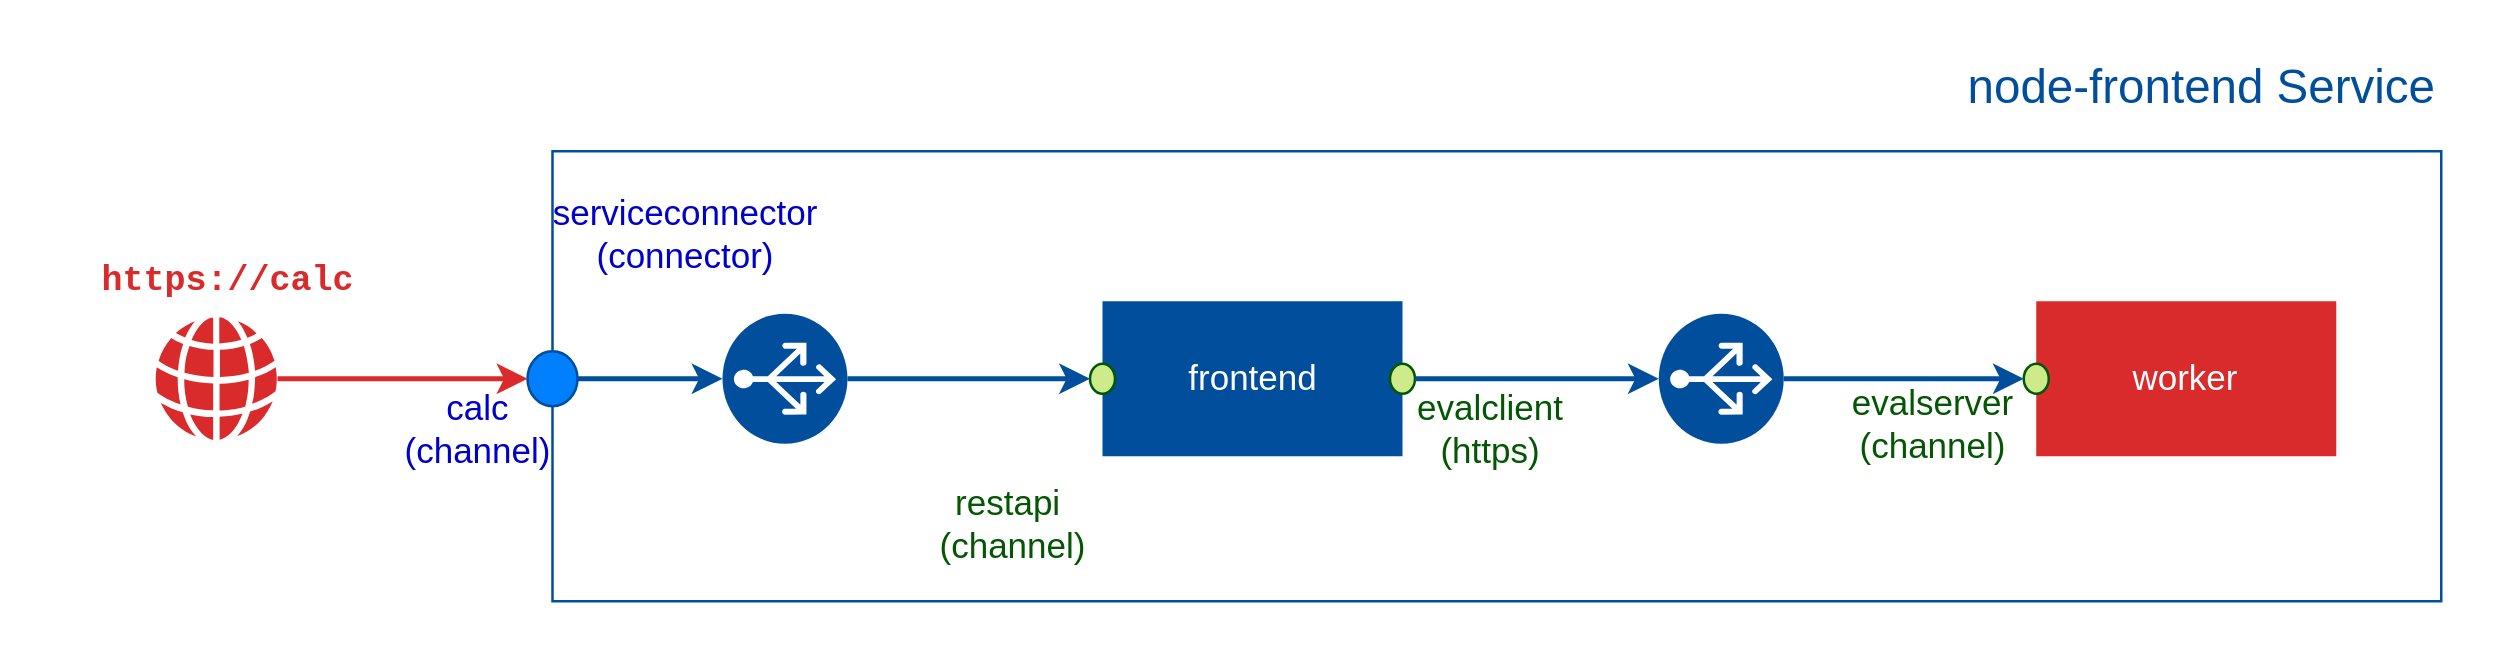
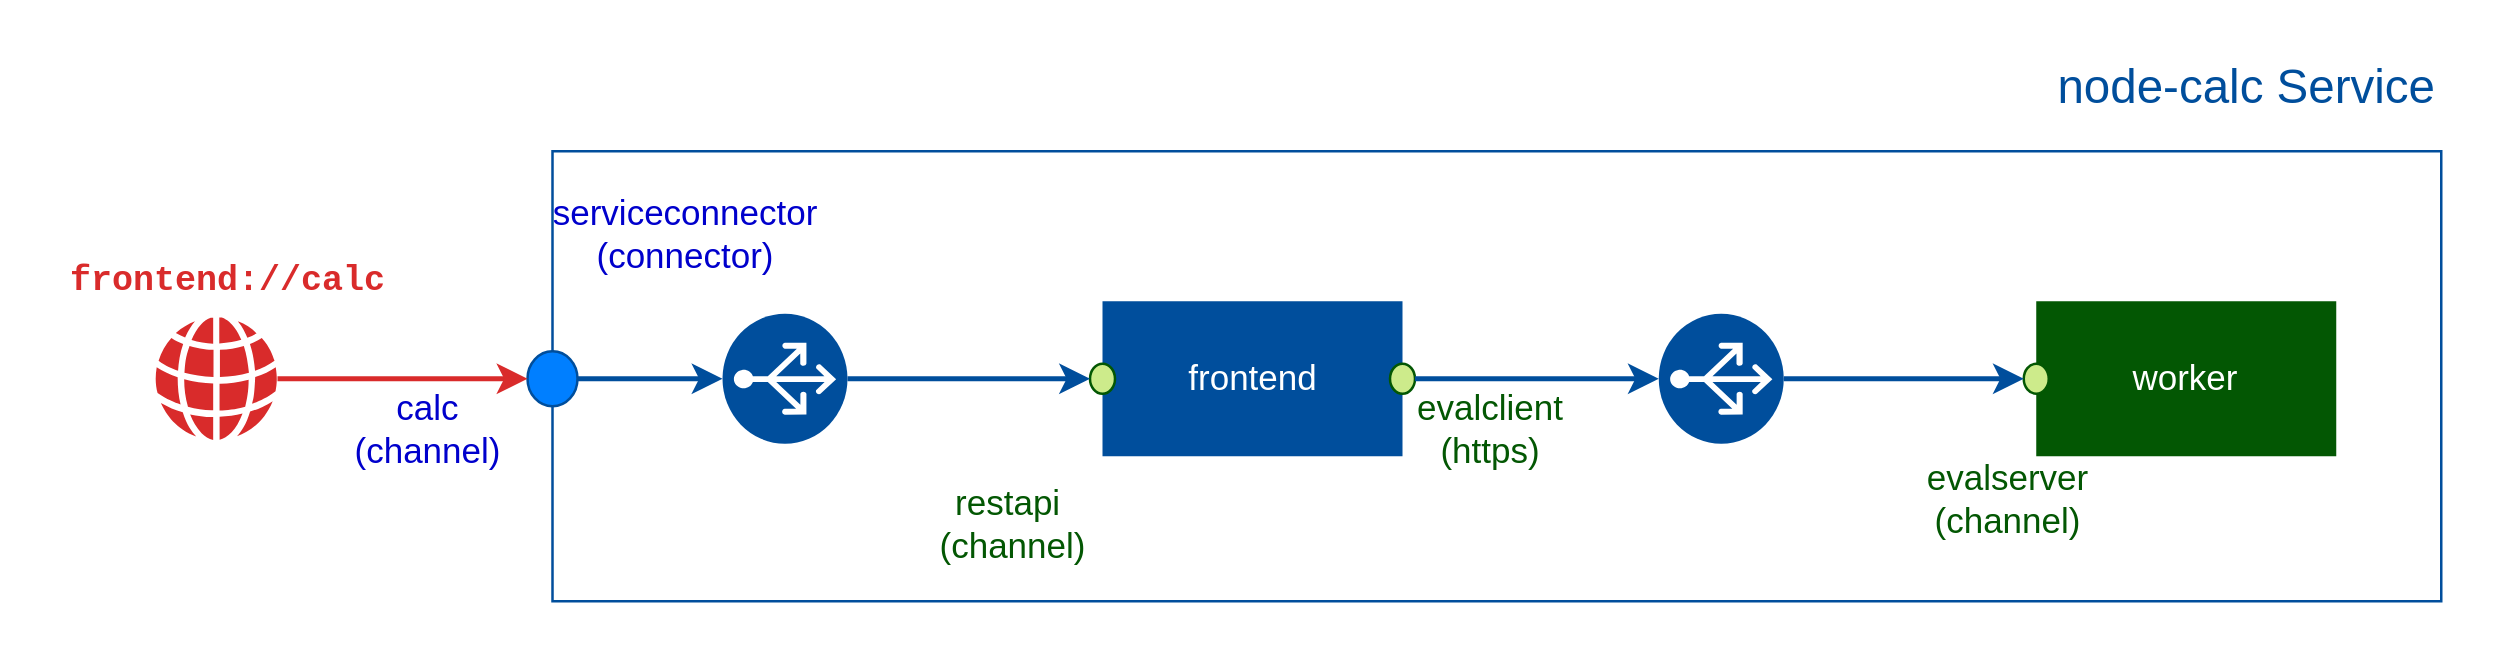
node "node-frontend Service": label "node-frontend Service" -> "node-calc Service"
node "https://calc": label "https://calc" -> "frontend://calc"
node "worker": fillcolor #d92b2b -> #035703
node "evalserver (channel)": moved (1934, 424) -> (2009, 499)
node "calc (channel)": moved (478, 429) -> (428, 429)
